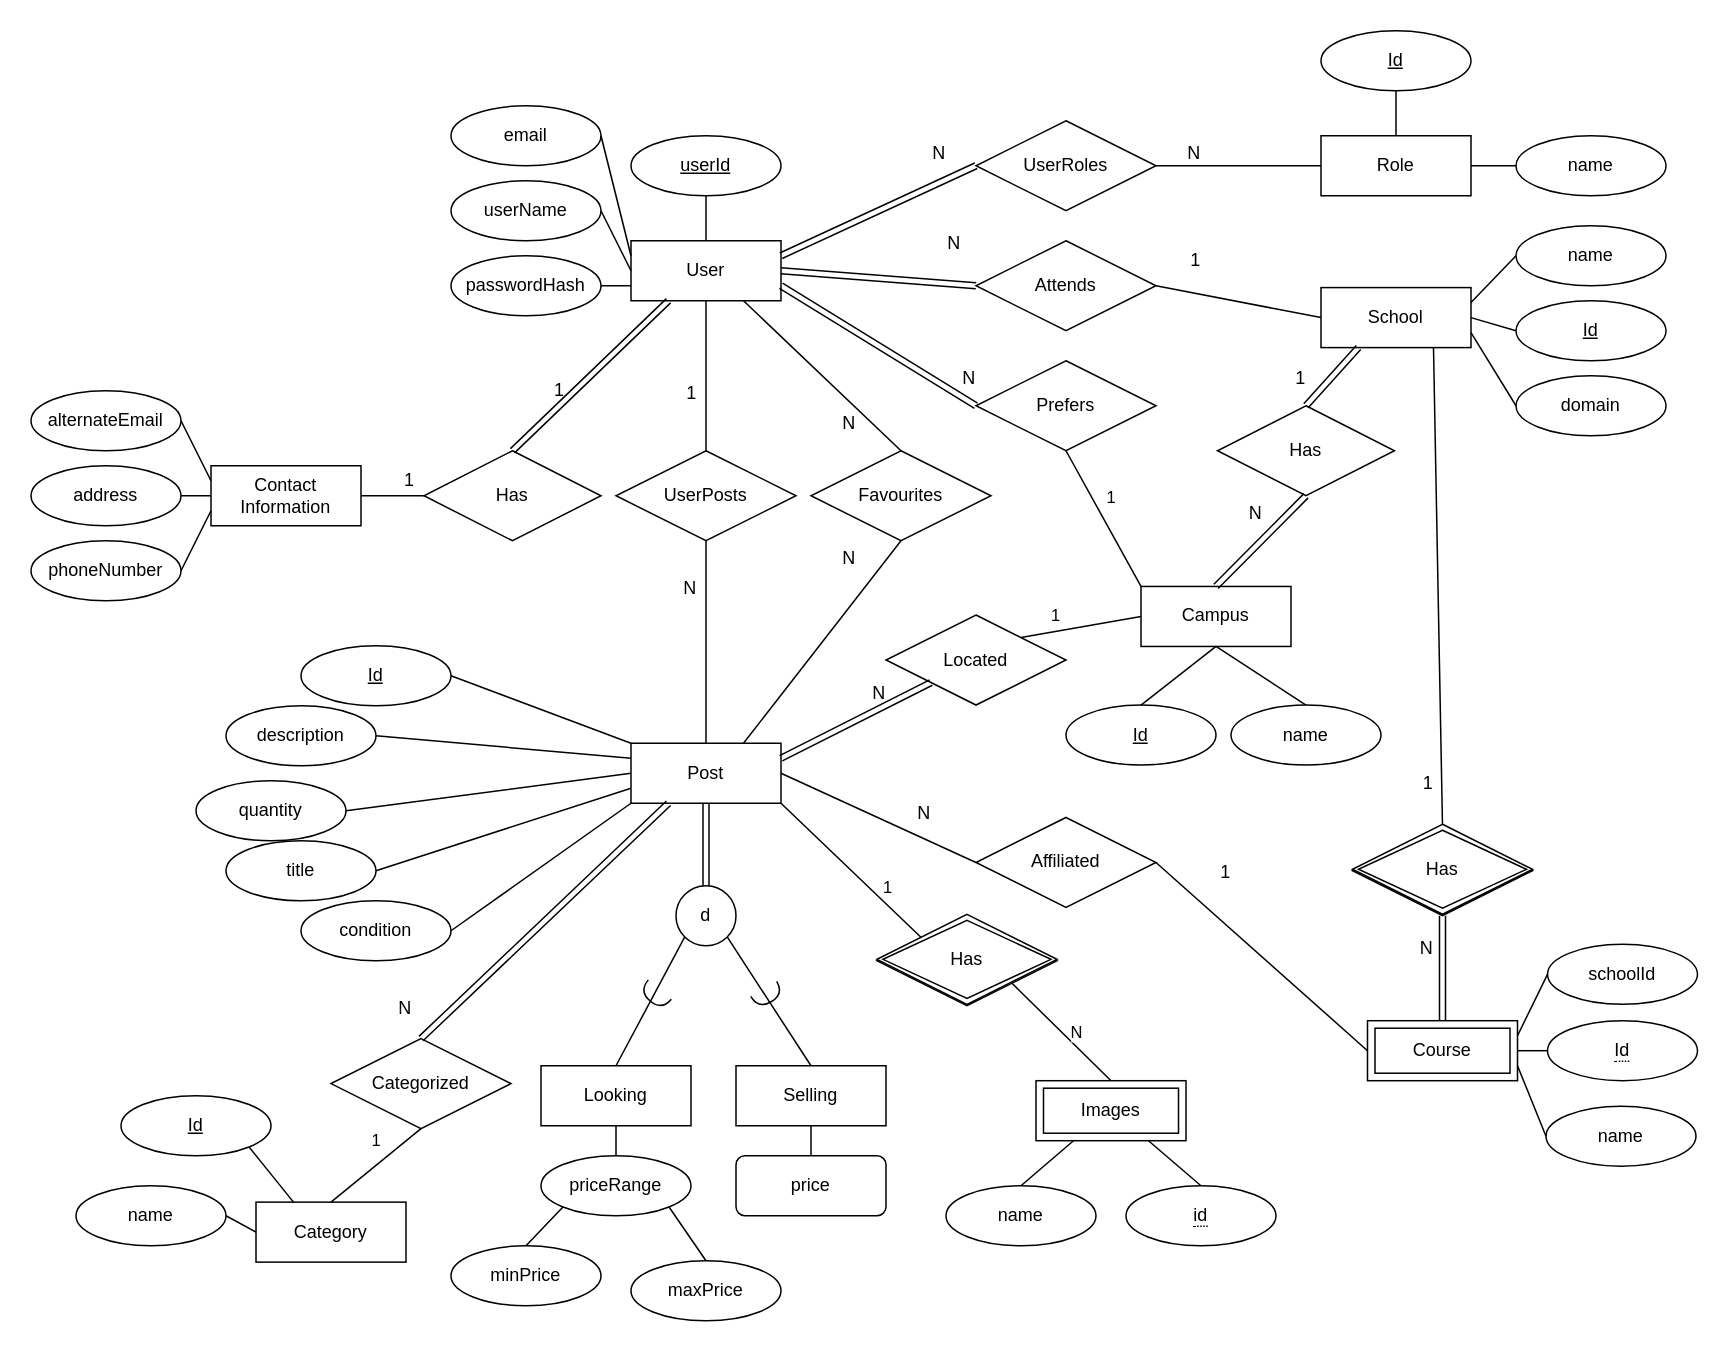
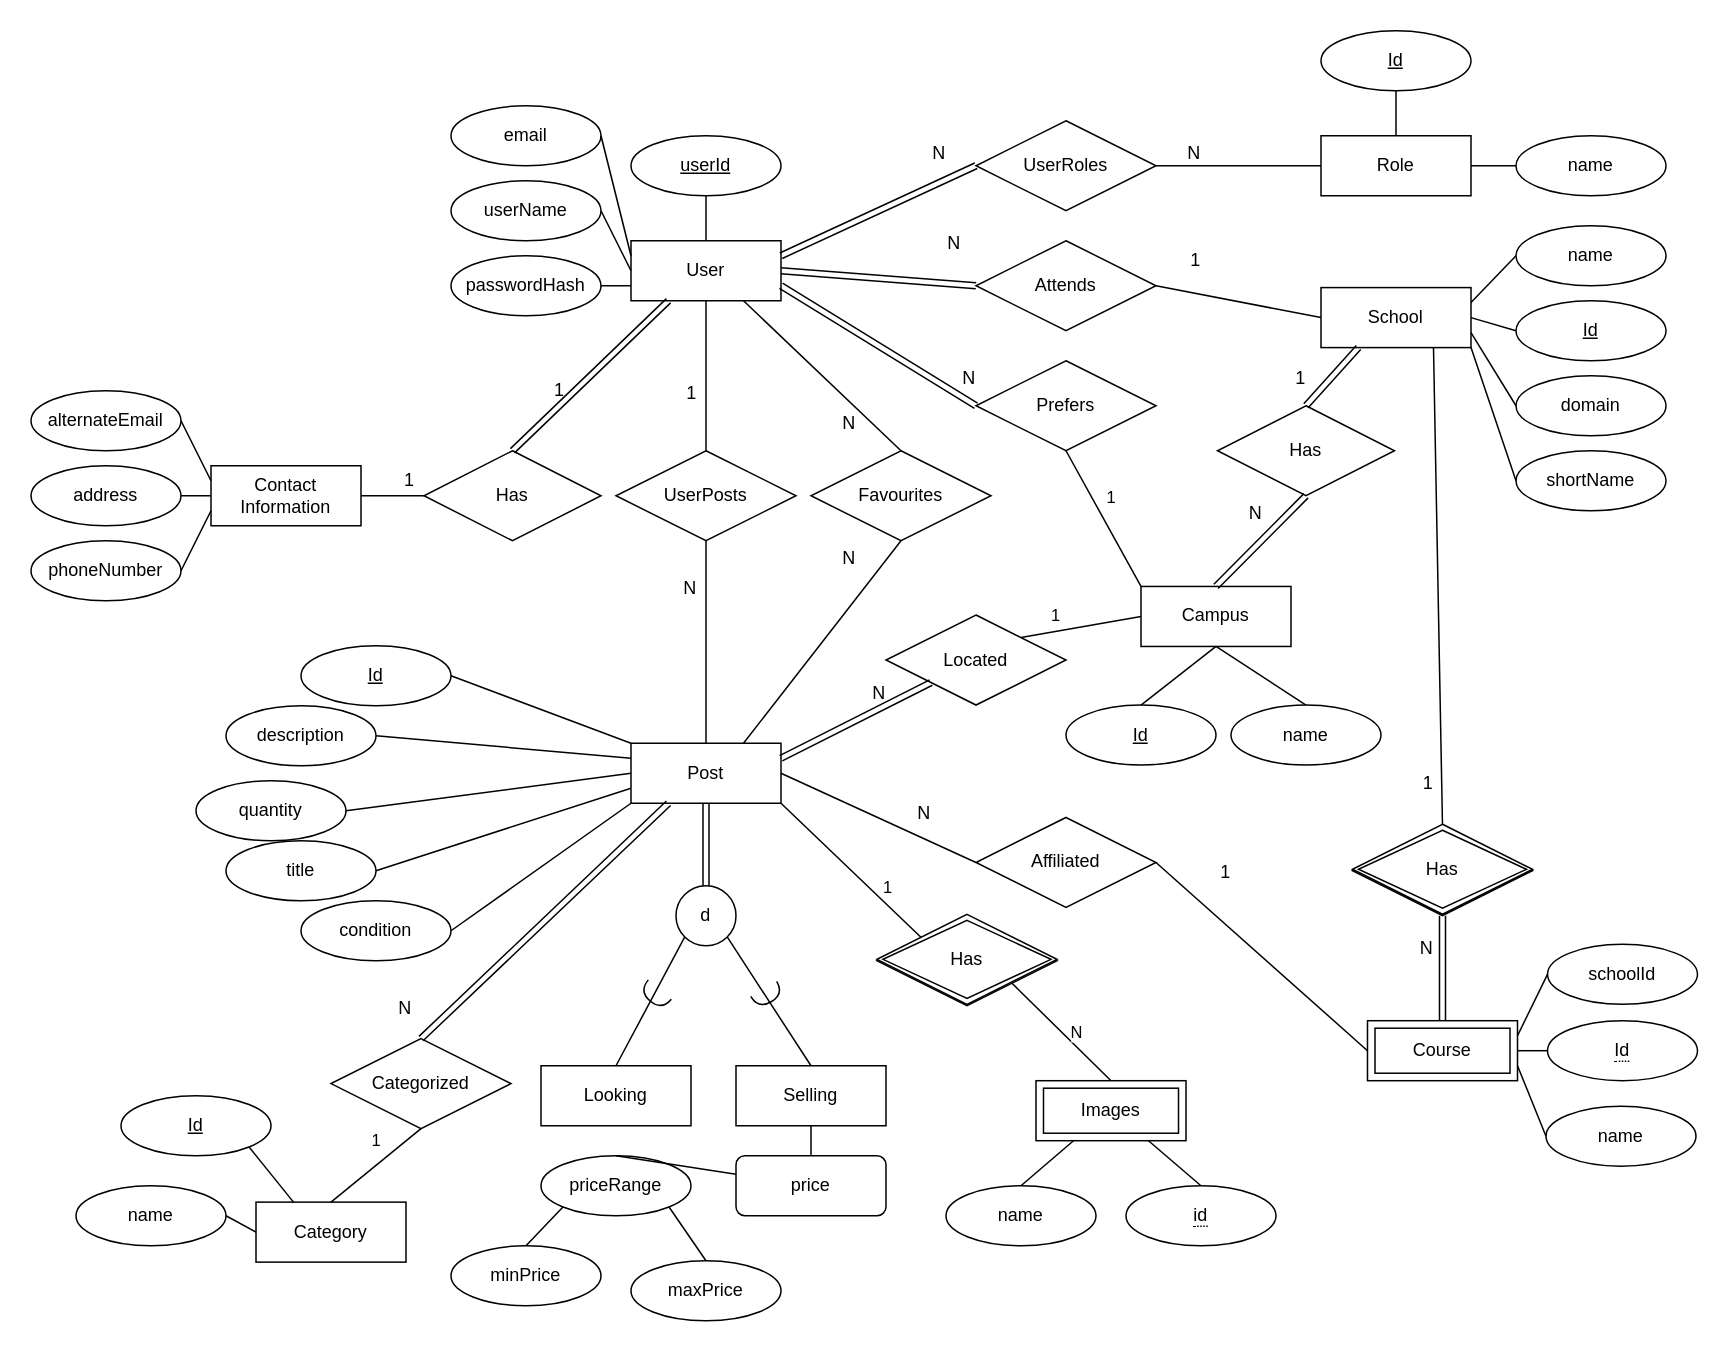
edge "School" -- "shortName": added
node "shortName": added
edge "Looking" -- "priceRange": now "price" -- "priceRange"
